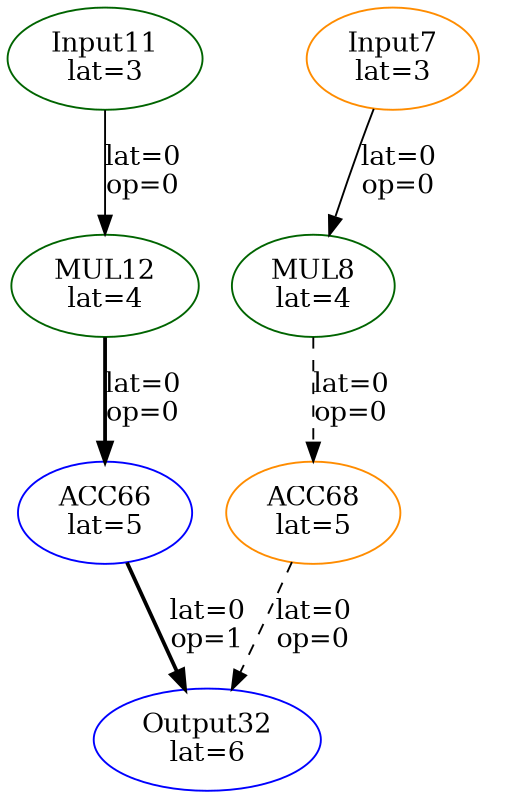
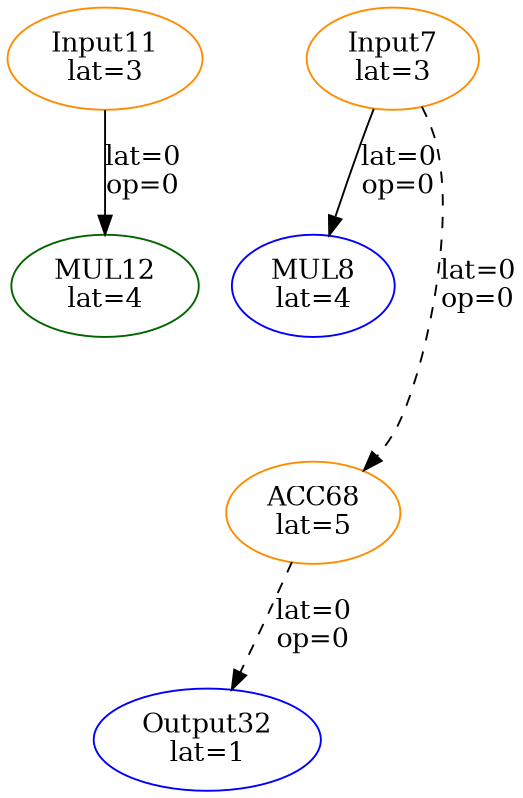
node "Input11 lat=3": color darkgreen -> darkorange
node "MUL8 lat=4": color darkgreen -> blue
edge "MUL8 lat=4" -> "ACC68 lat=5": now "Input7 lat=3" -> "ACC68 lat=5"
node "ACC66 lat=5": removed
node "Output32 lat=6": label "Output32 lat=6" -> "Output32 lat=1"
